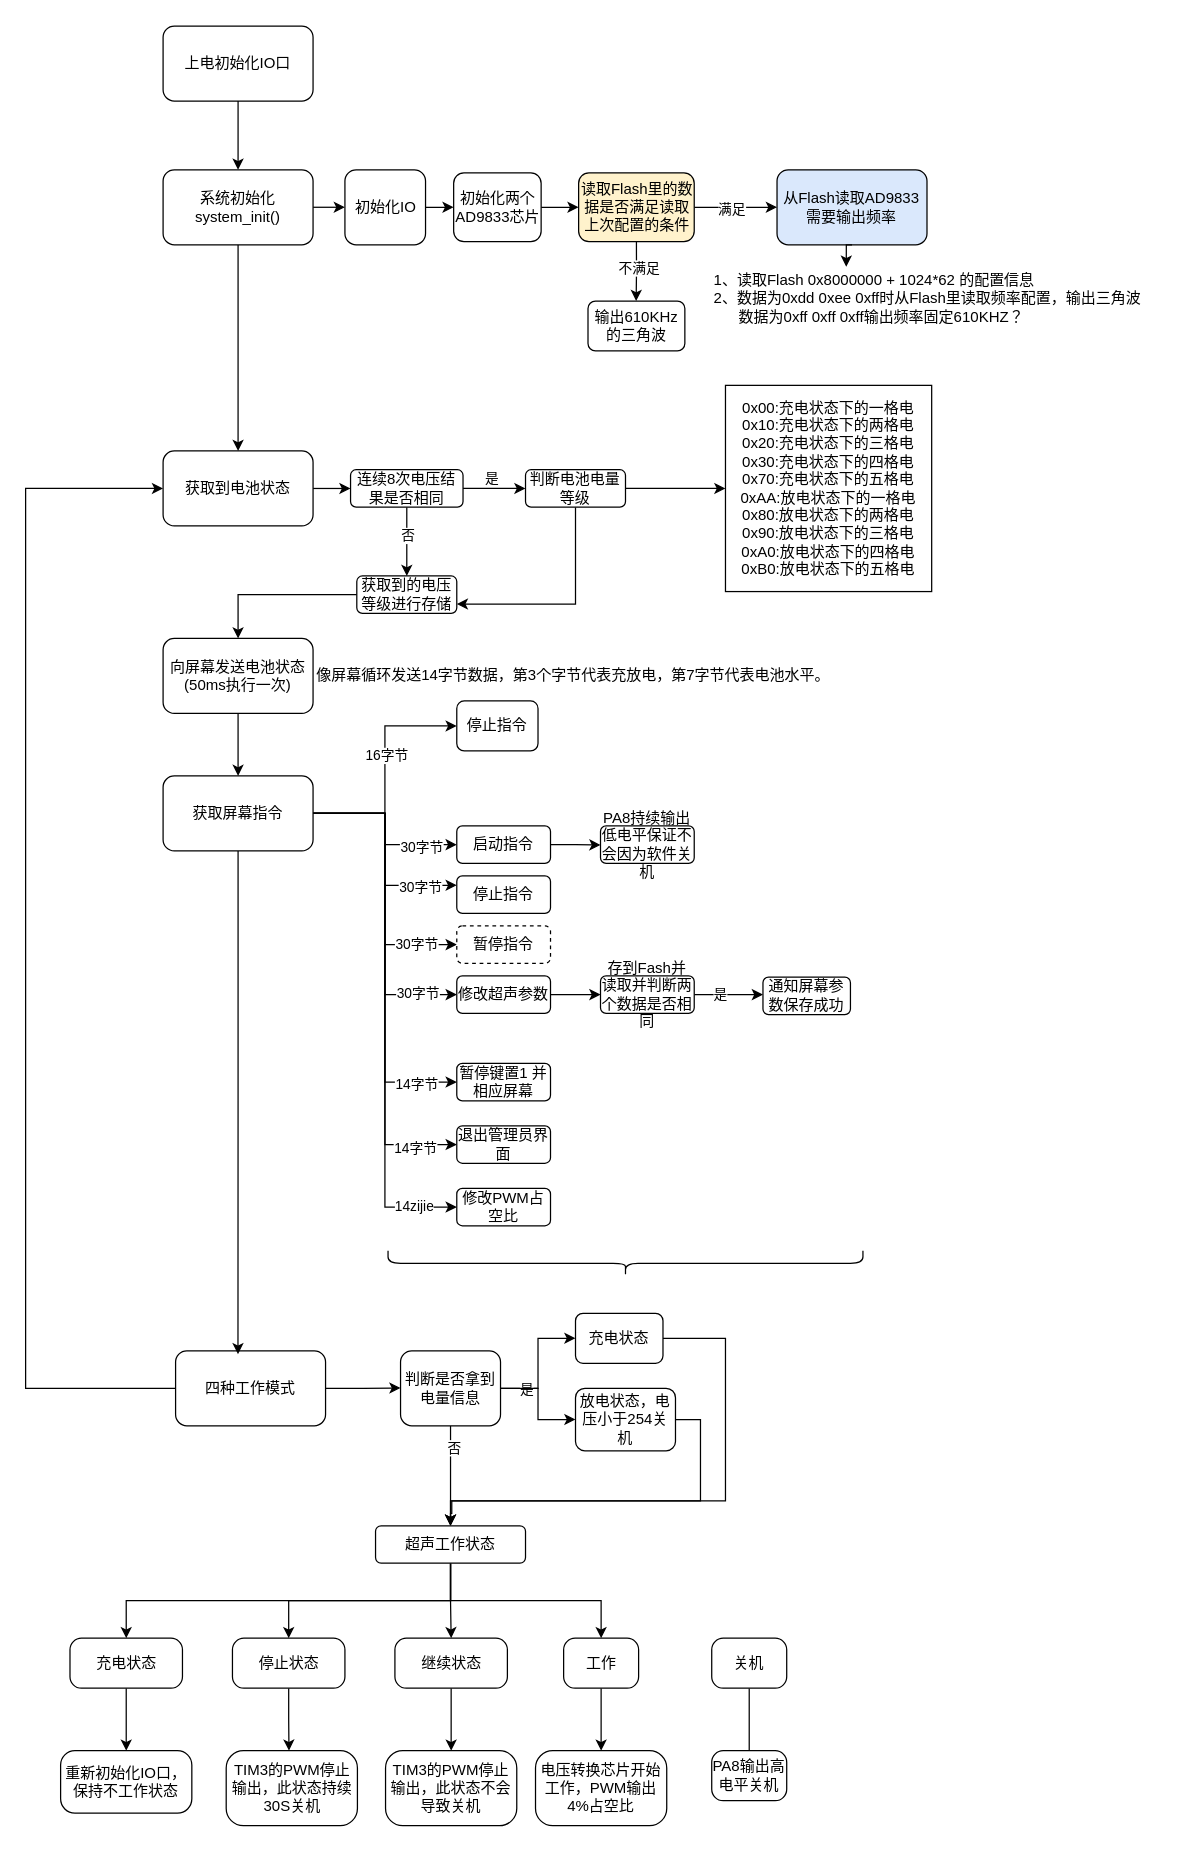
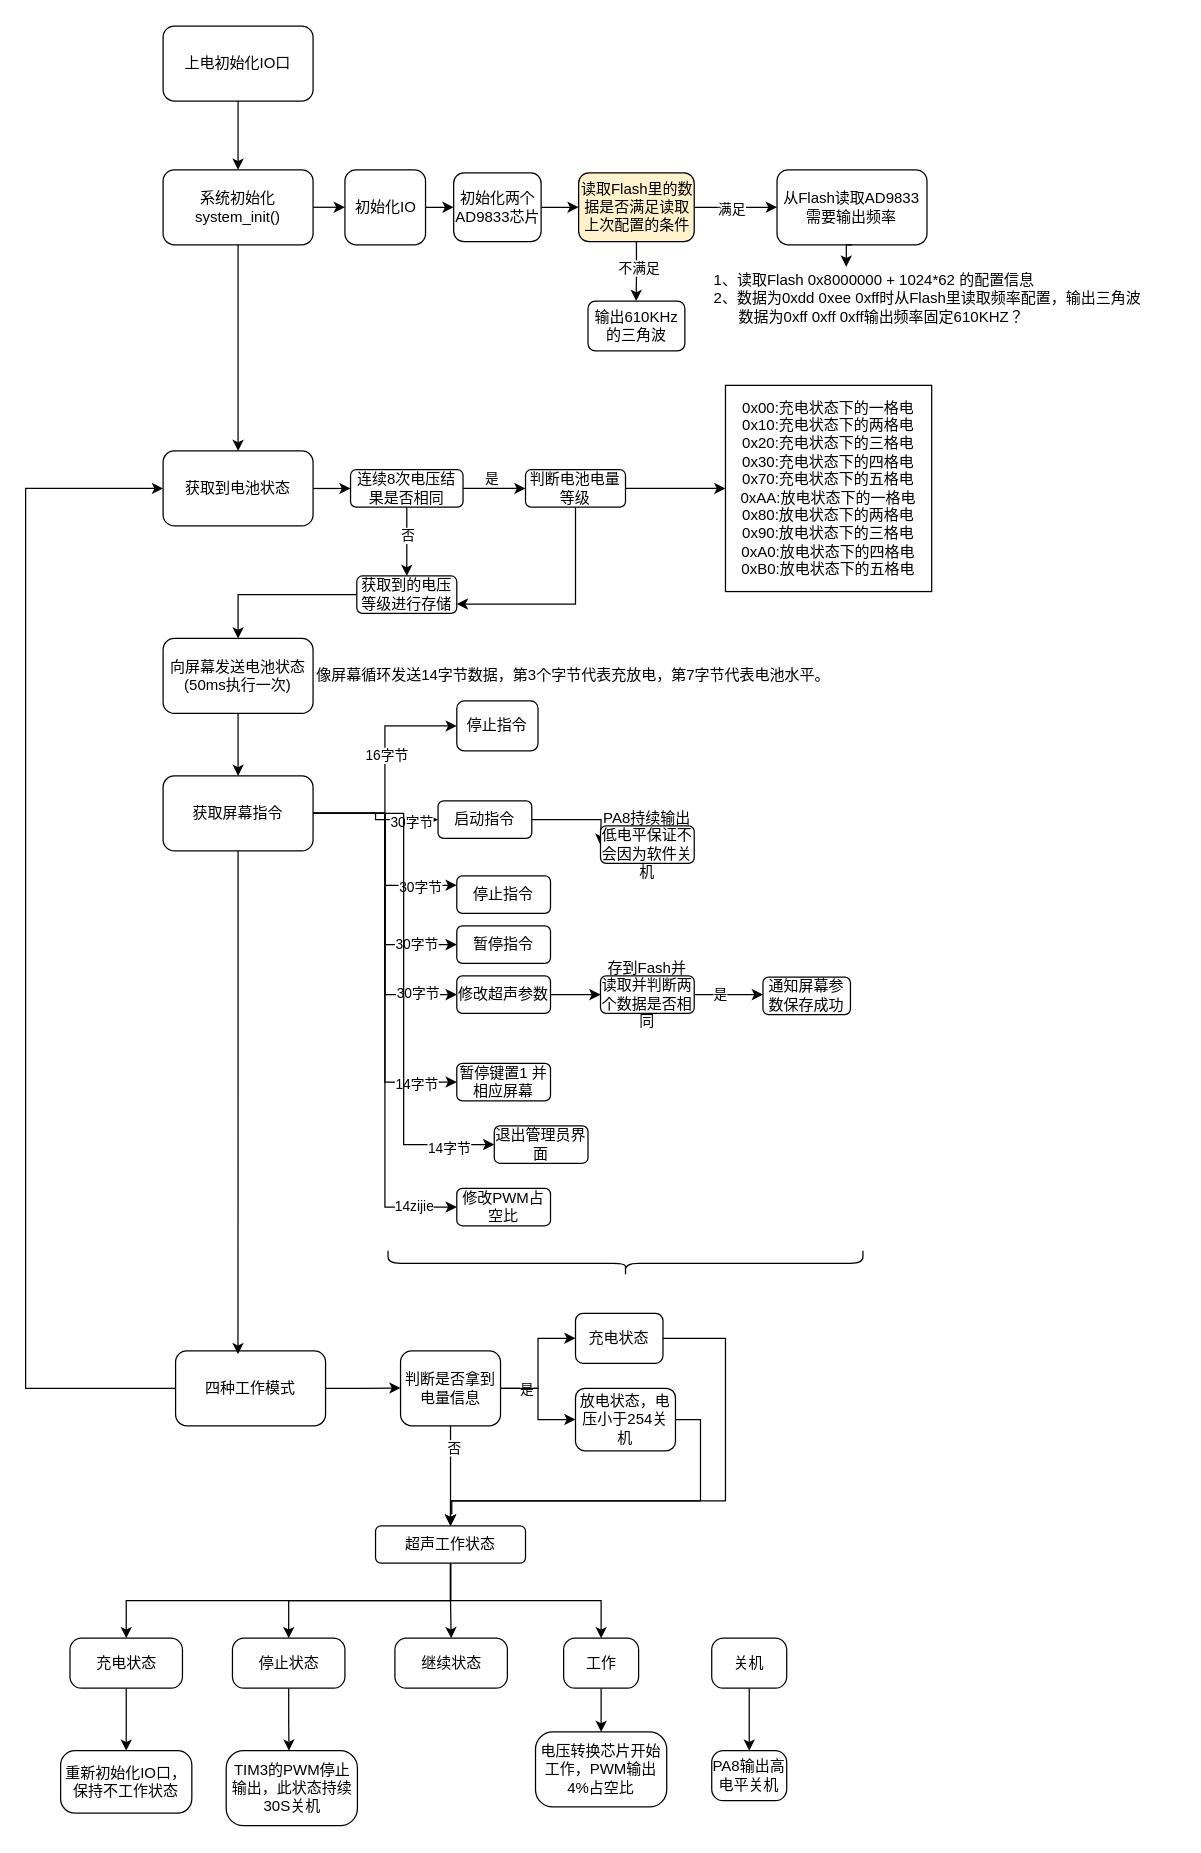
node "从Flash读取AD9833需要输出频率": fillcolor #dae8fc -> #ffffff
node "启动指令": moved (504, 844) -> (485, 819)
node "暂停指令": style dashed -> solid
node "退出管理员界面": moved (504, 1144) -> (541, 1144)
edge "继续状态" -> "TIM3的PWM停止输出，此状态不会导致关机": removed
edge "关机" -- "PA8输出高电平关机": arrowhead none -> classic
node "TIM3的PWM停止输出，此状态不会导致关机": removed
node "电压转换芯片开始工作，PWM输出4%占空比": moved (601, 1788) -> (601, 1769)
